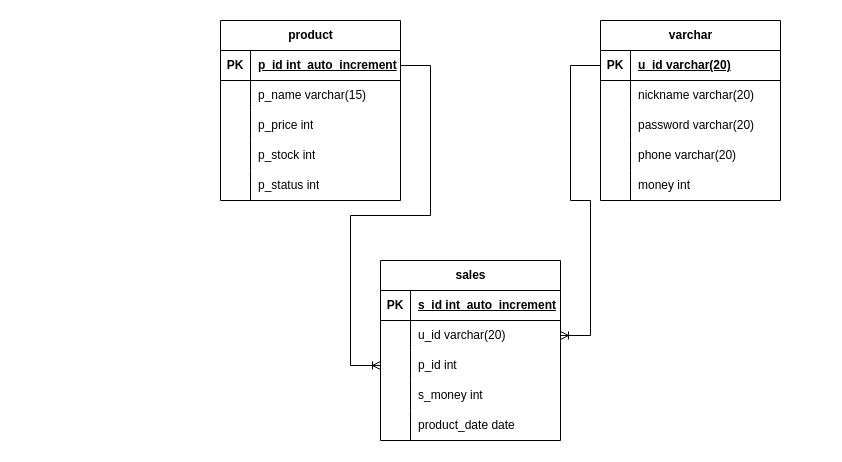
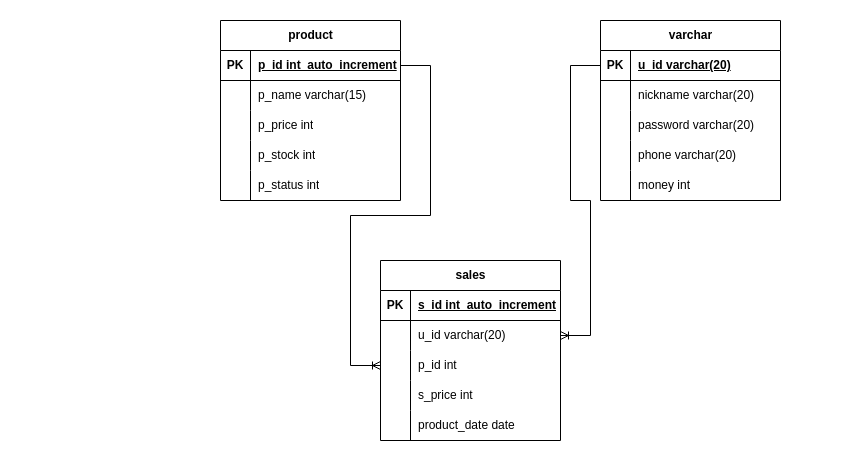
node "s_money int": label "s_money int" -> "s_price int"
